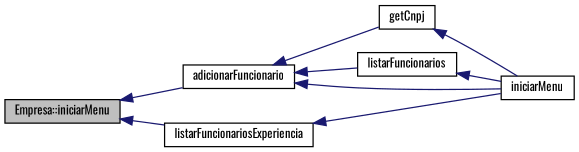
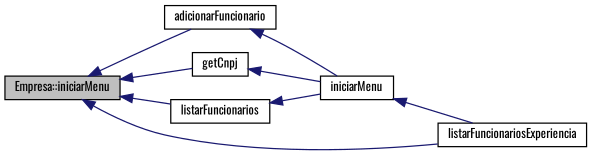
edge "getCnpj" -> "adicionarFuncionario": now "getCnpj" -> "Empresa::iniciarMenu"
edge "listarFuncionarios" -> "adicionarFuncionario": now "listarFuncionarios" -> "Empresa::iniciarMenu"
edge "iniciarMenu" -> "listarFuncionariosExperiencia": reversed
